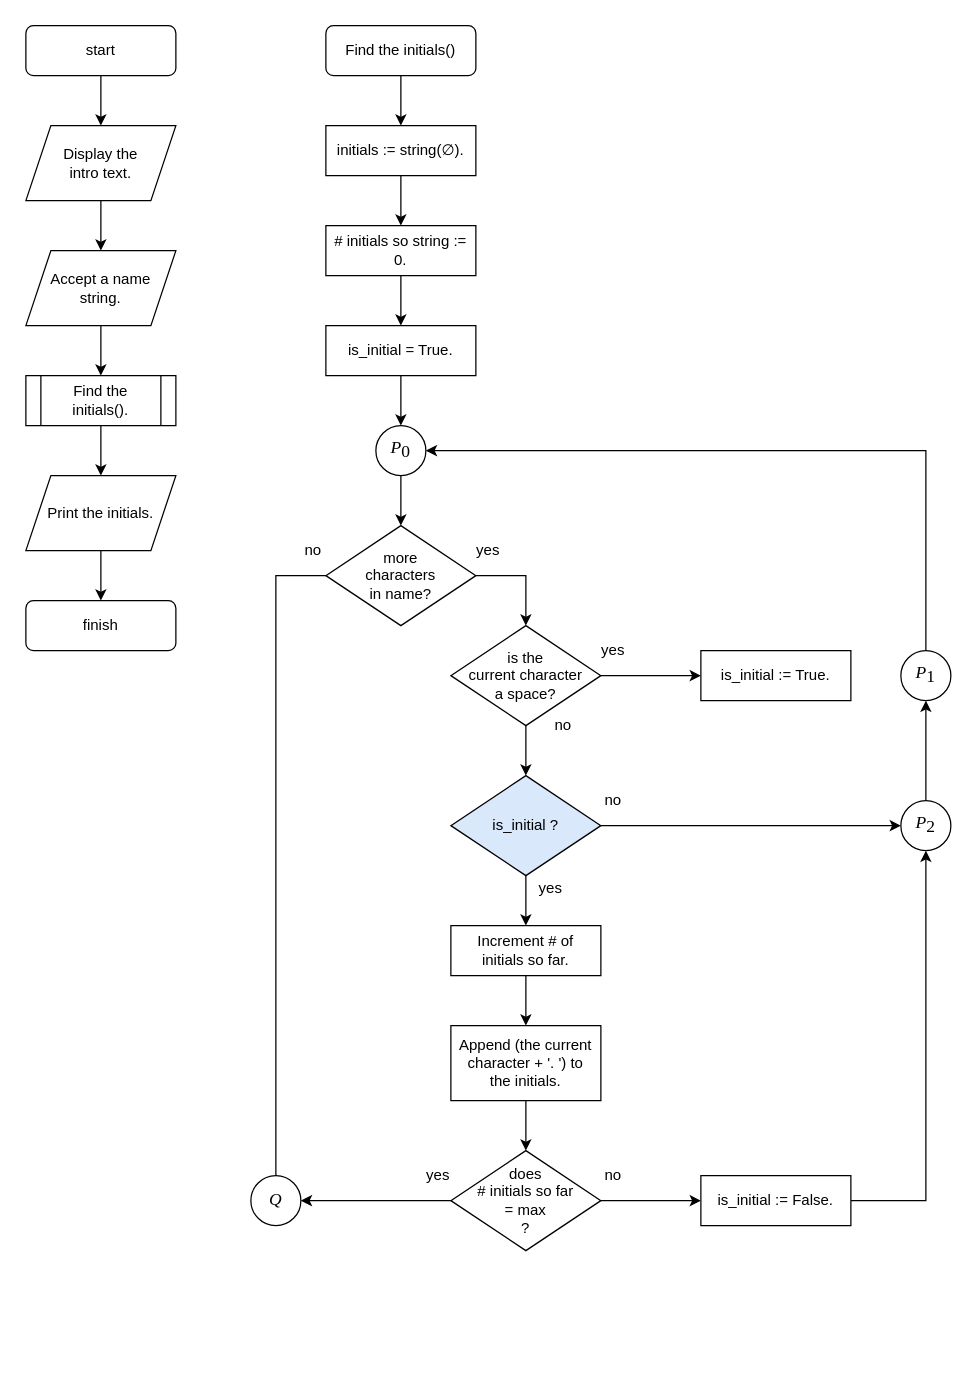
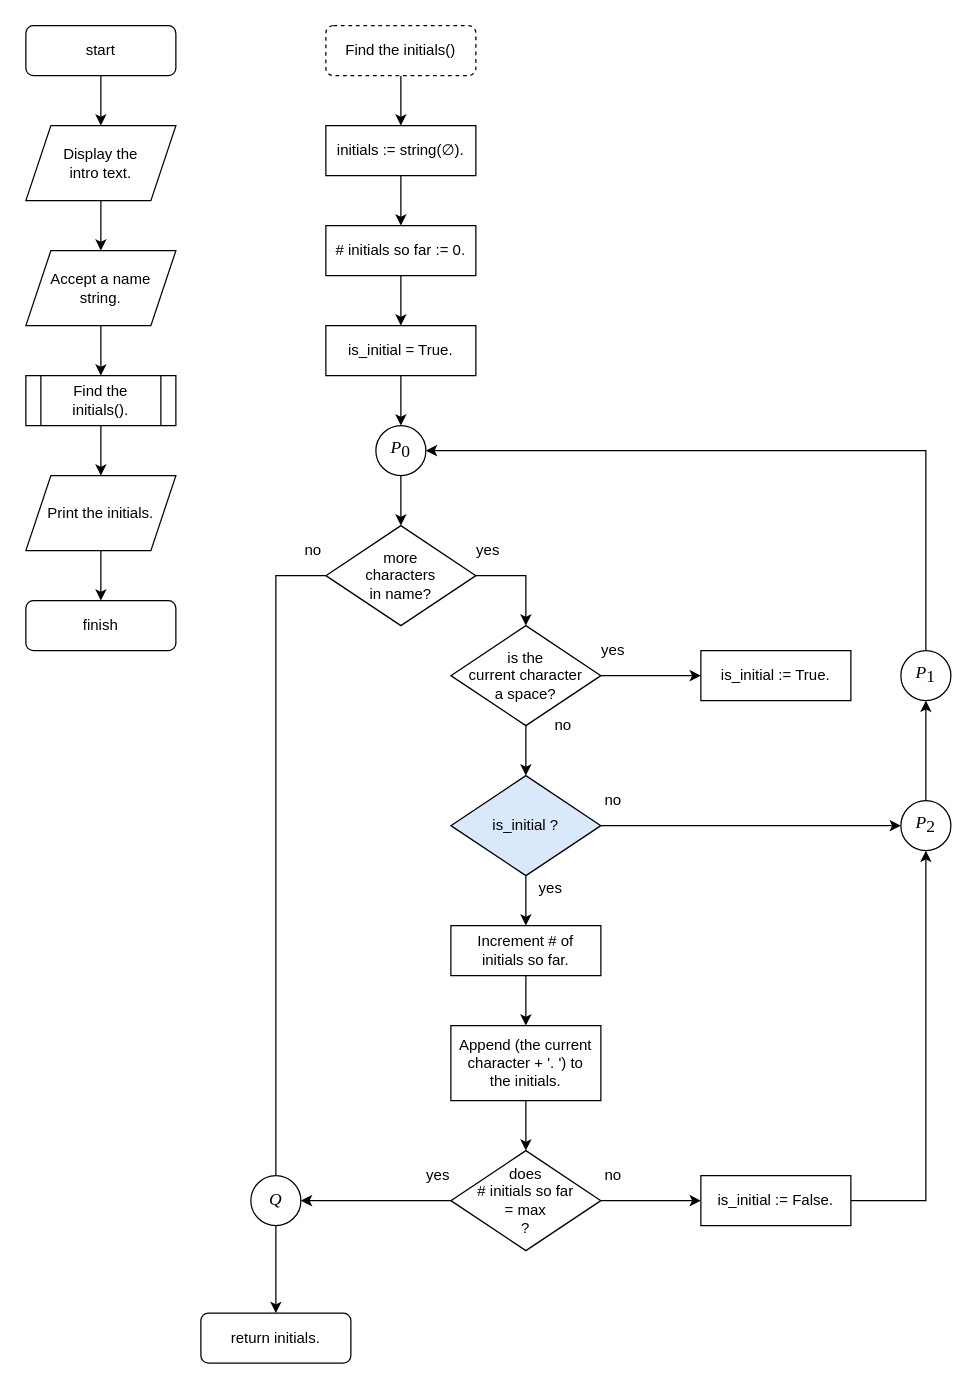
node "Find the initials()": style solid -> dashed
node "# initials so string := 0.": label "# initials so string := 0." -> "# initials so far := 0."
edge "Q" -> "return initials.": added
node "return initials.": added
